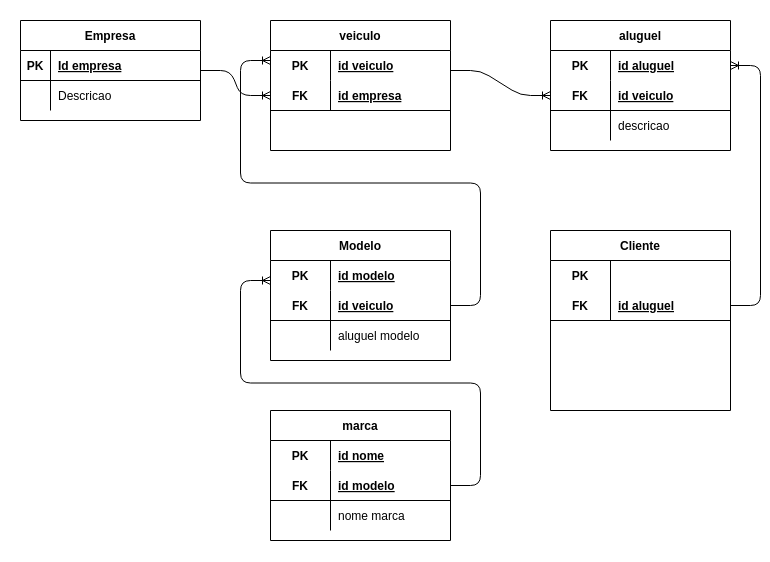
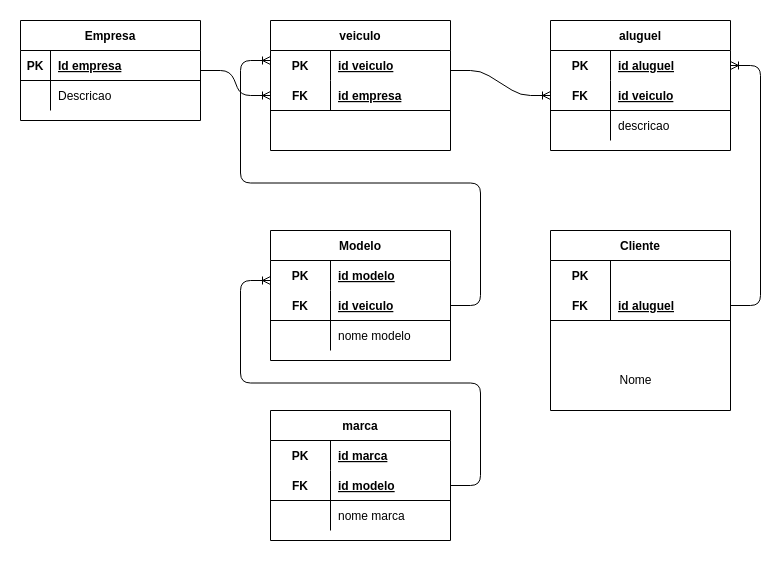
node "aluguel modelo": label "aluguel modelo" -> "nome modelo"
node "Nome": added
node "id nome": label "id nome" -> "id marca"
